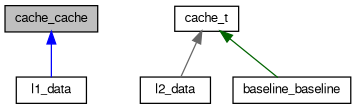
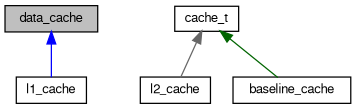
node "cache_cache": label "cache_cache" -> "data_cache"
node "l1_data": label "l1_data" -> "l1_cache"
node "l2_data": label "l2_data" -> "l2_cache"
node "baseline_baseline": label "baseline_baseline" -> "baseline_cache"
